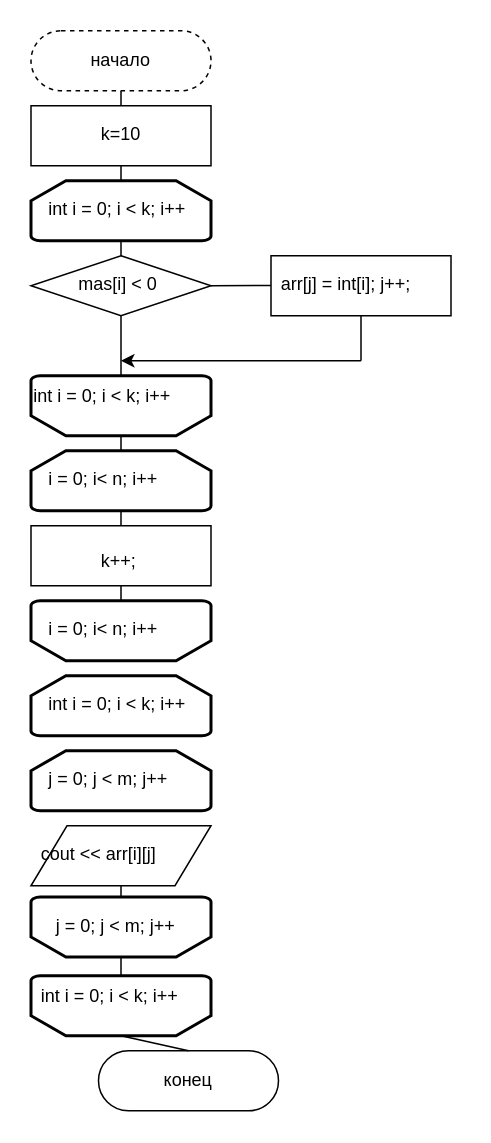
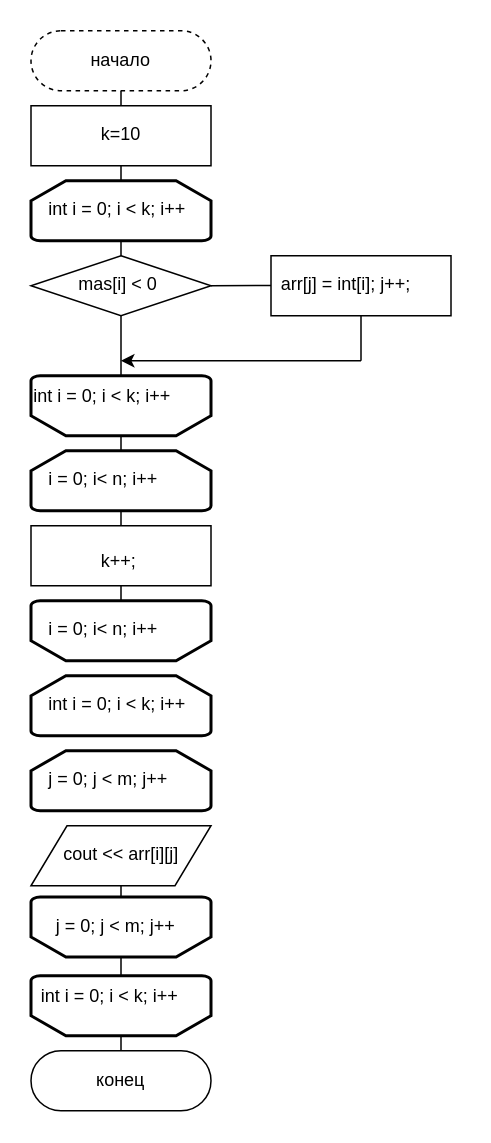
node "cout << arr[i][j]": moved (98, 856) -> (121, 856)
node "конец": moved (188, 1081) -> (121, 1081)
